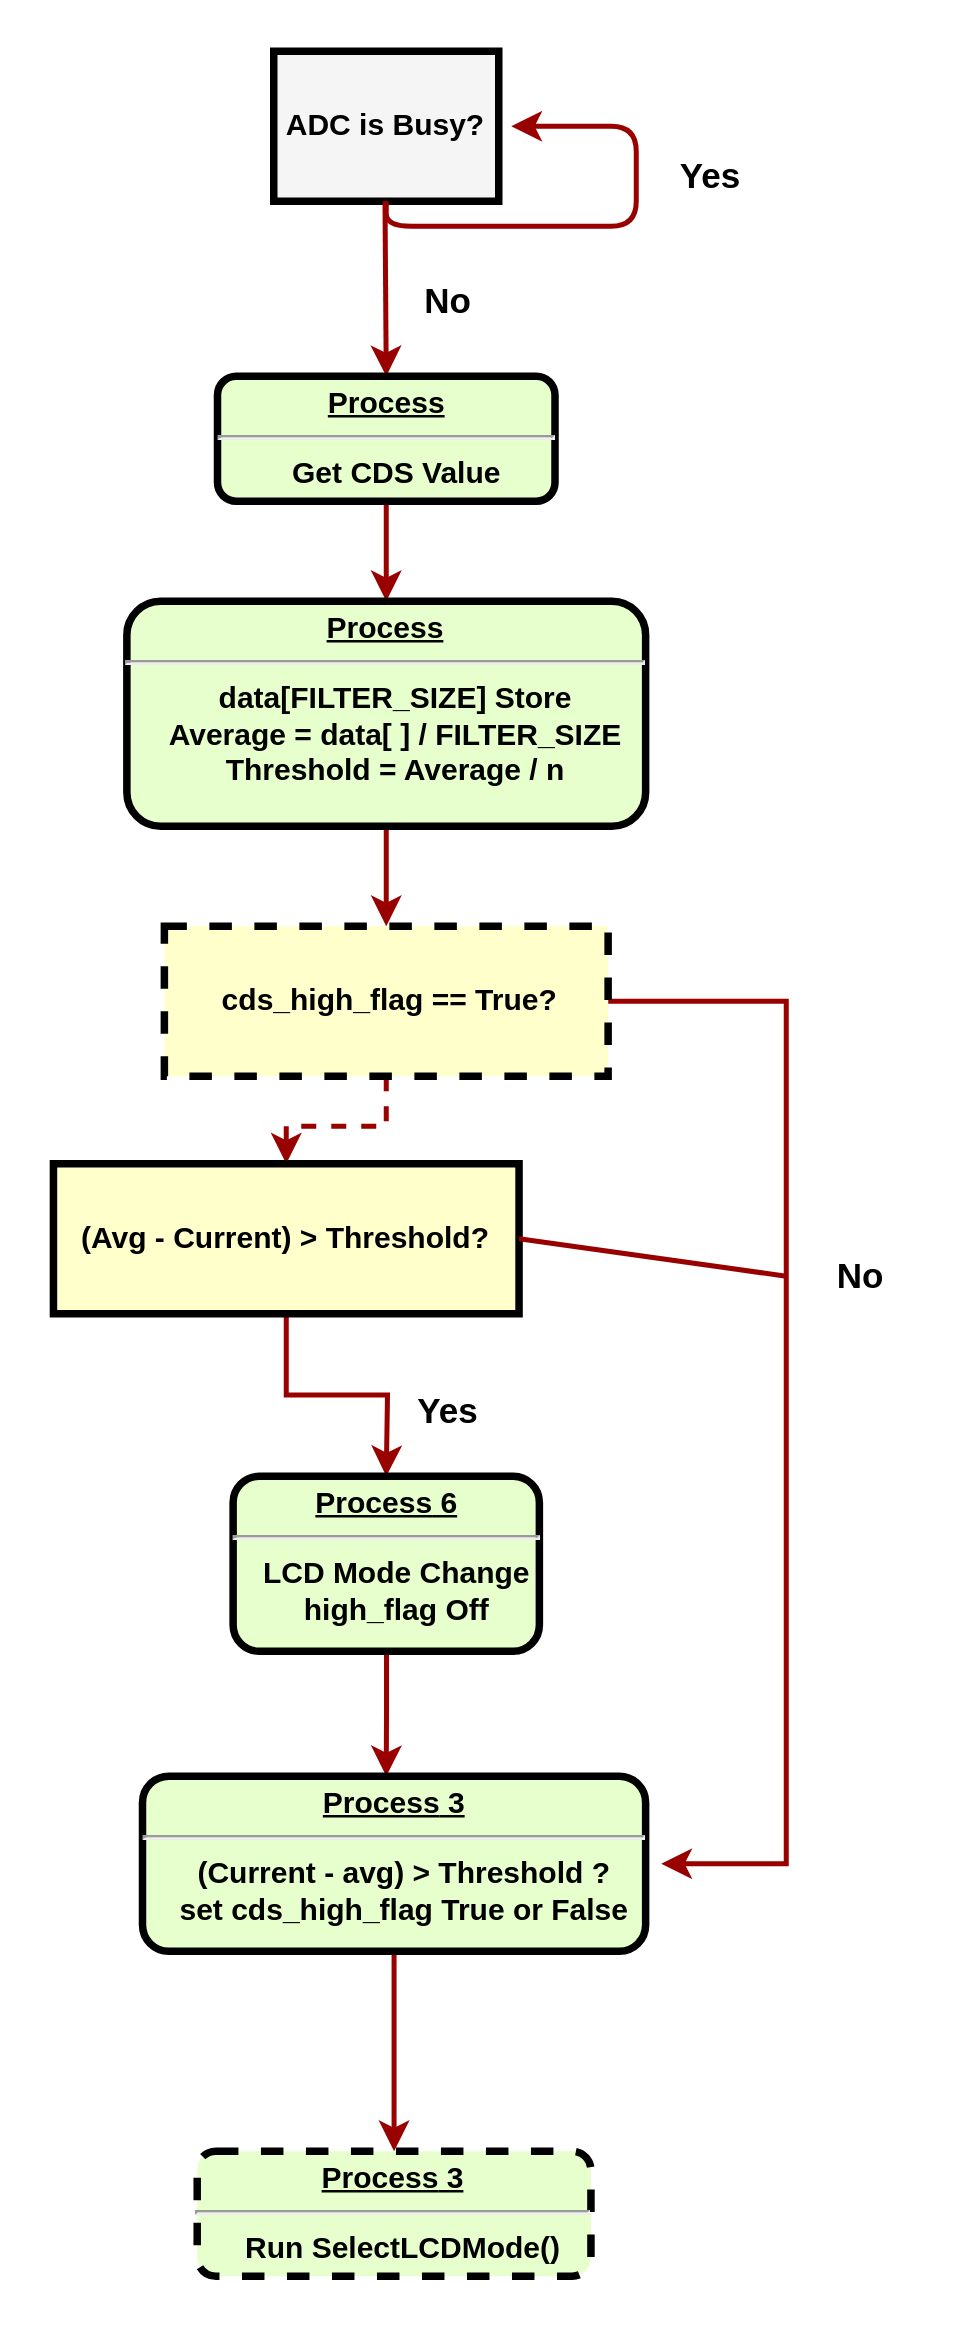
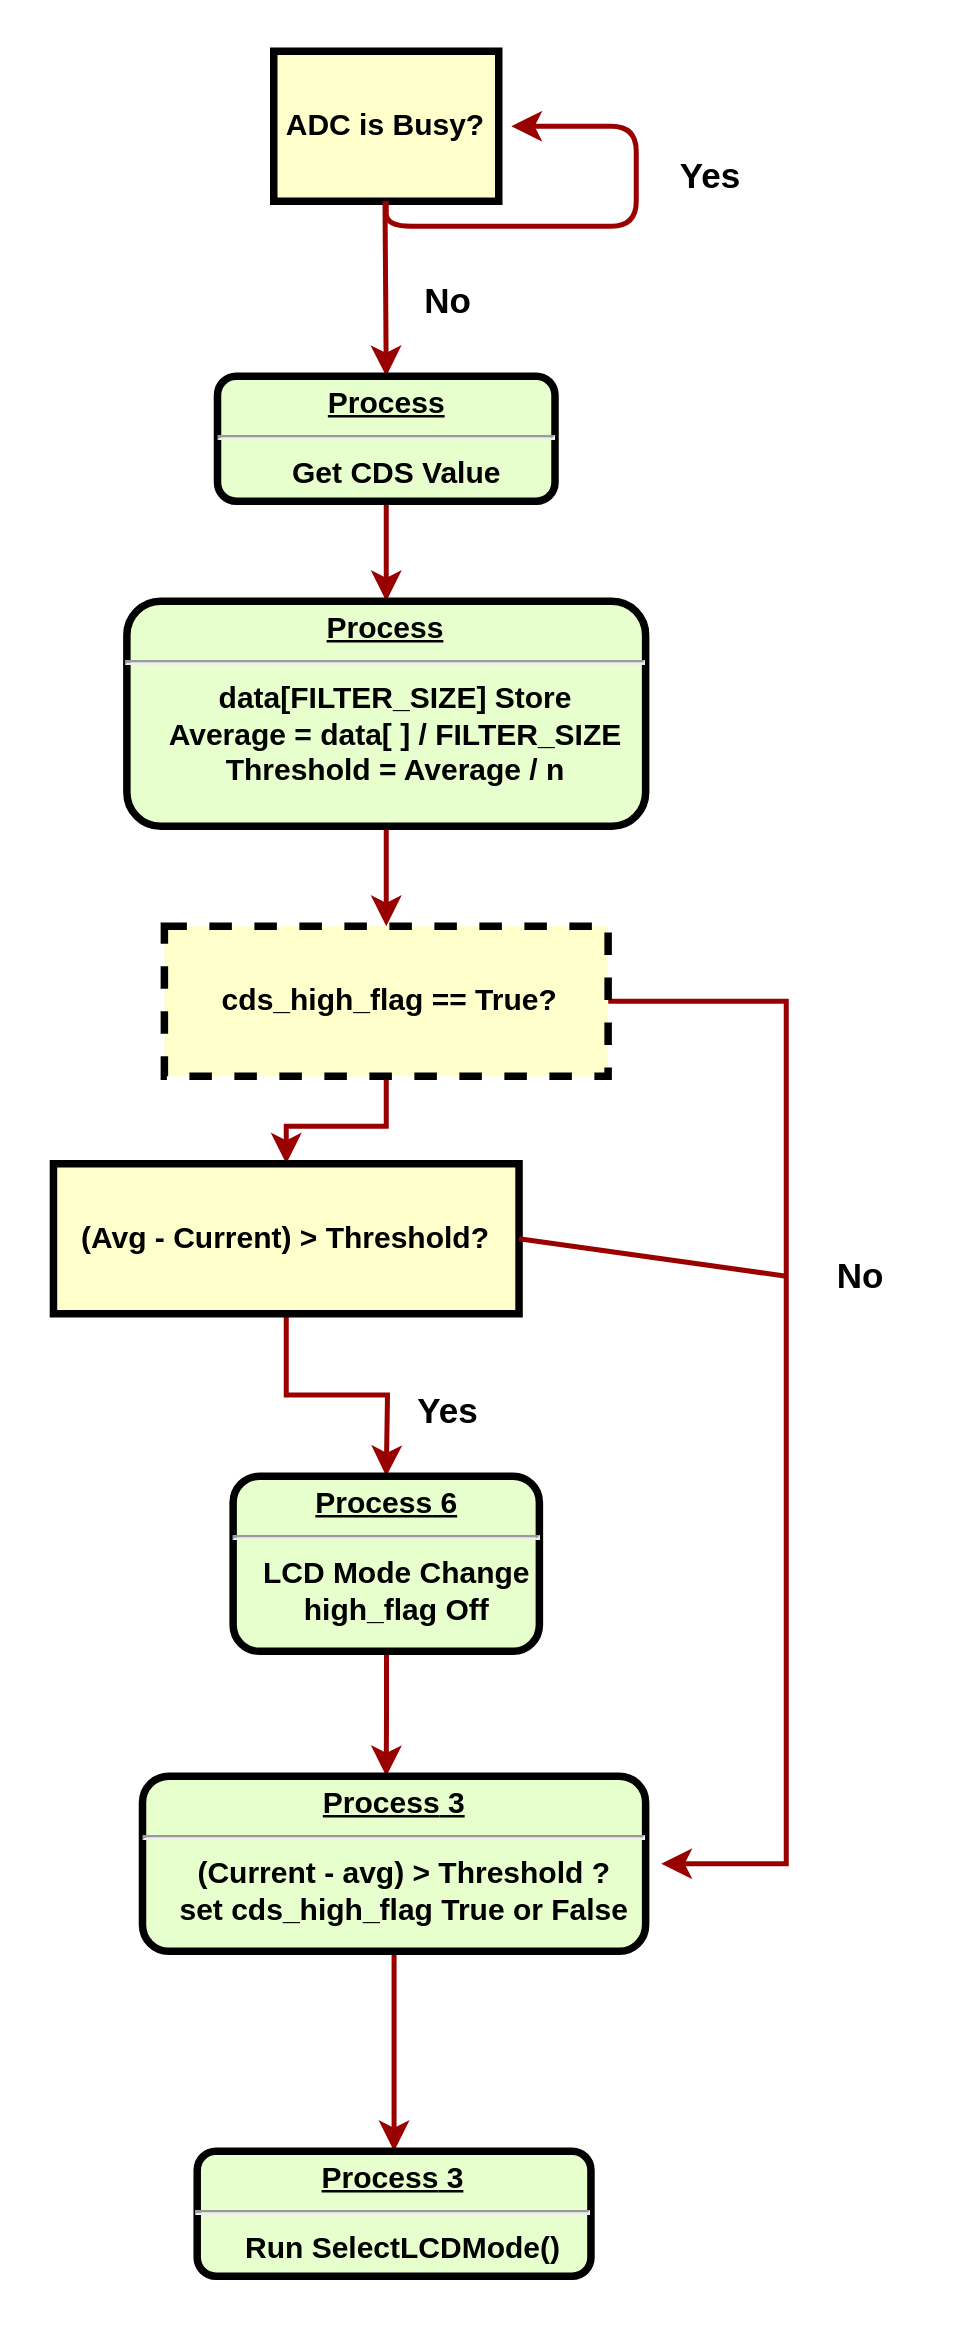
node "ADC is Busy?": fillcolor #f5f5f5 -> #ffffcc
edge "cds_high_flag == True?" -> "(Avg - Current) > Threshold?": style dashed -> solid
node "Process 3 Run SelectLCDMode()": style dashed -> solid
